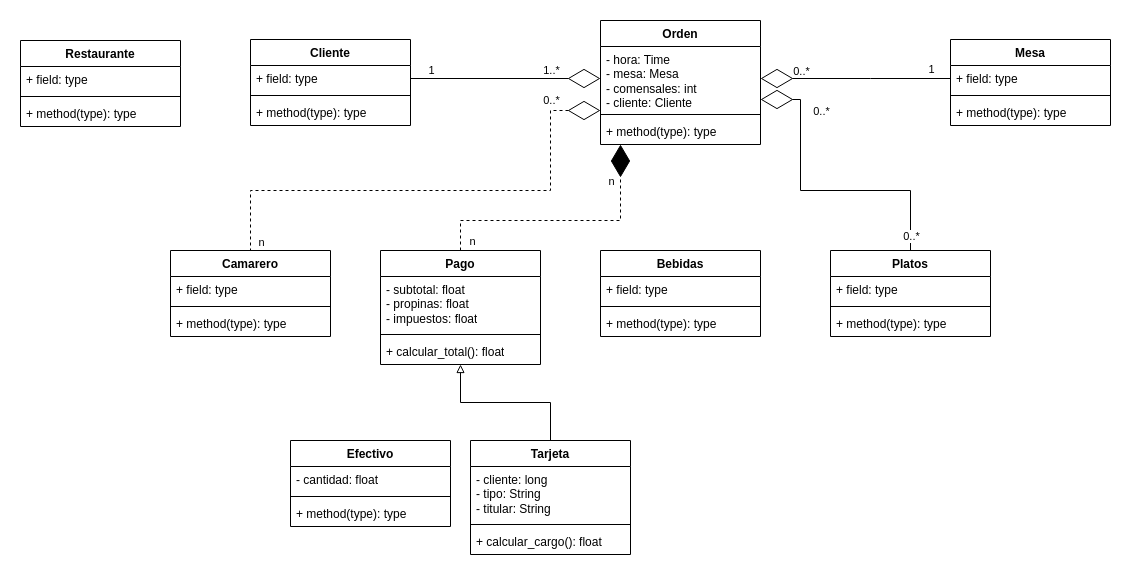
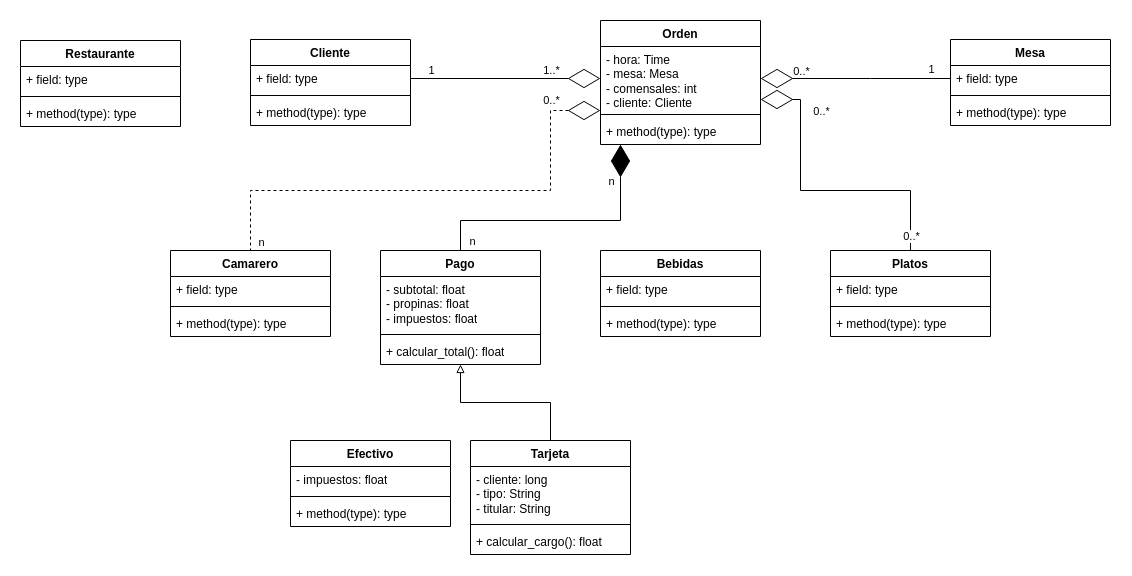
edge "Pago" -> "Orden": style dashed -> solid
node "- cantidad: float": label "- cantidad: float" -> "- impuestos: float"
